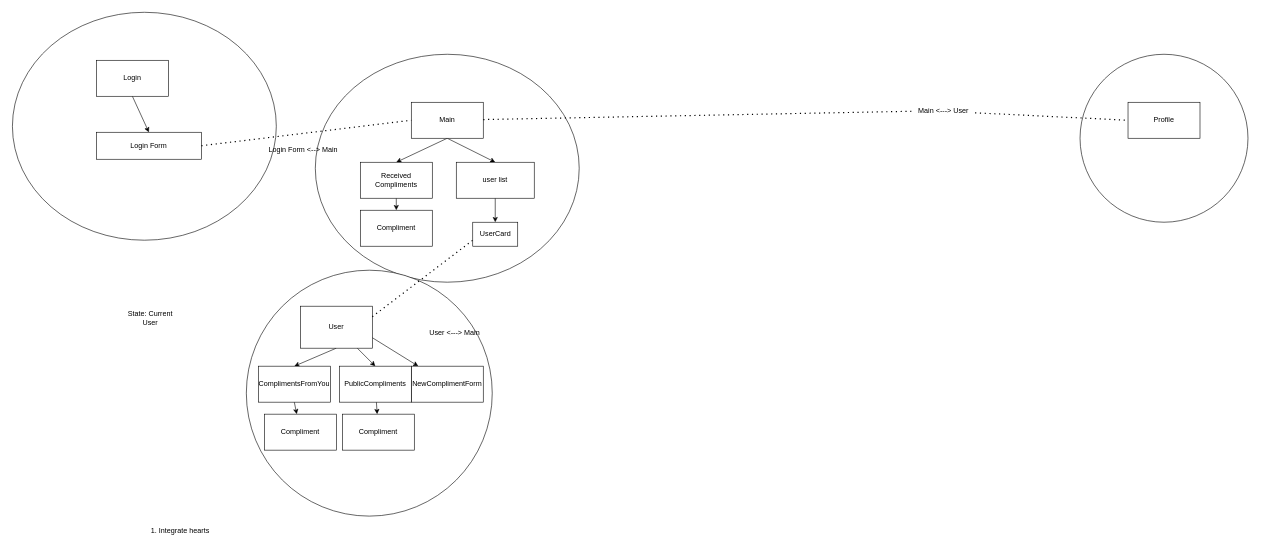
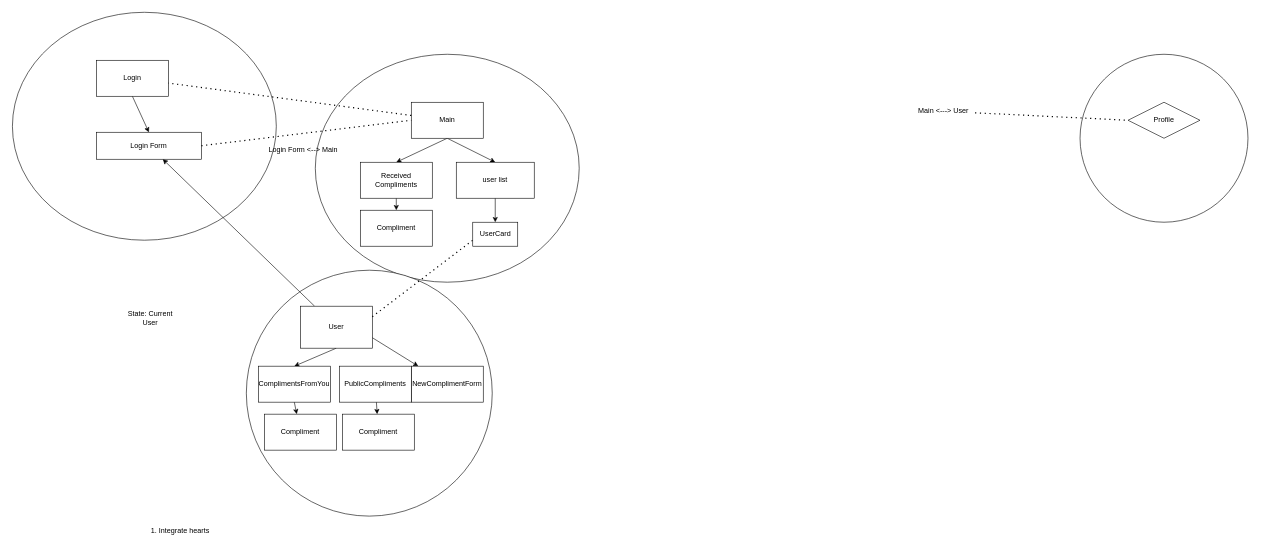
edge "Main <---> User" -- "Main": now "Login" -- "Main"
node "Profile": shape rectangle -> diamond
node "User <---> Main": removed
edge "User" -> "PublicCompliments": now "User" -> "Login Form"
